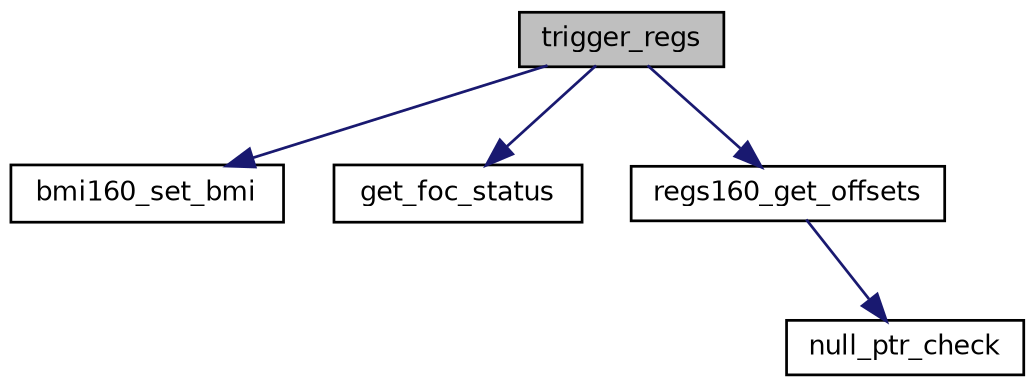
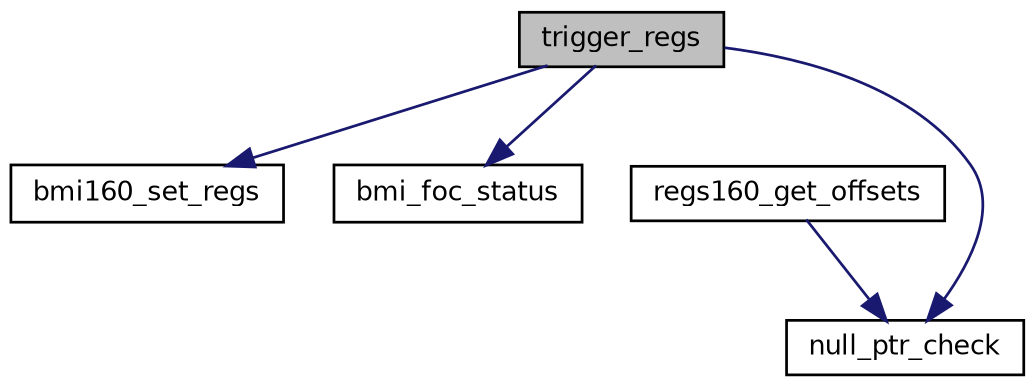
edge "trigger_regs" -> "regs160_get_offsets": now "trigger_regs" -> "null_ptr_check"
node "bmi160_set_bmi": label "bmi160_set_bmi" -> "bmi160_set_regs"
node "get_foc_status": label "get_foc_status" -> "bmi_foc_status"
